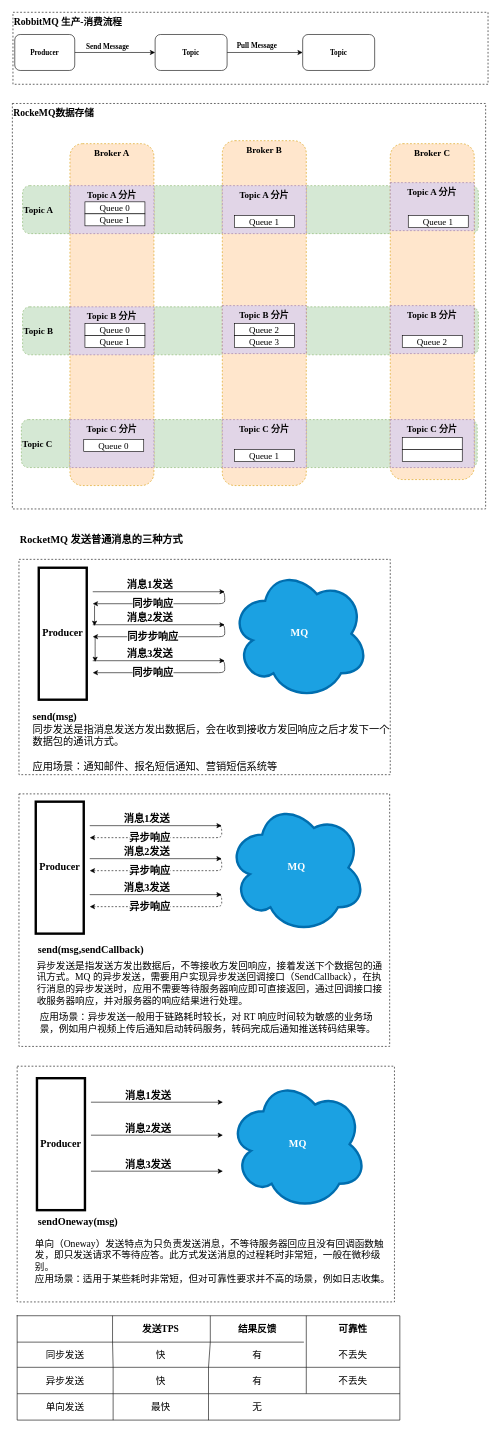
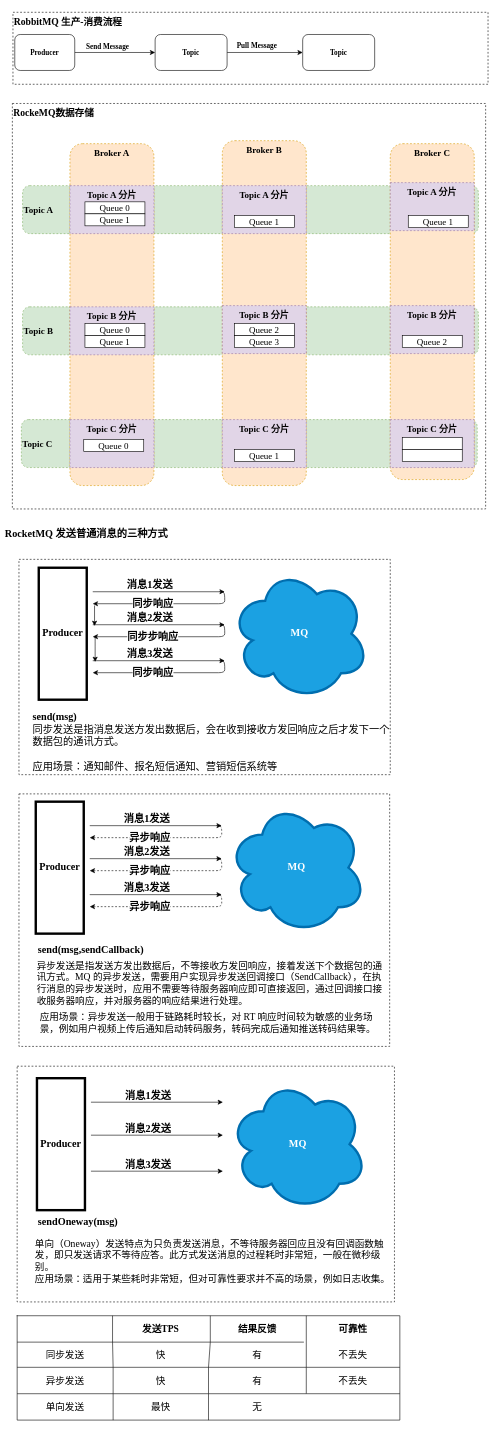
node "RocketMQ 发送普通消息的三种方式": moved (121, 540) -> (106, 534)
